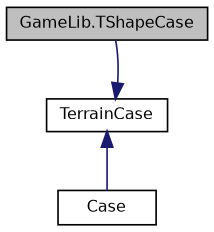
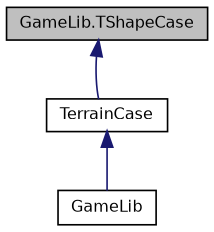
edge "GameLib.TShapeCase" -> "TerrainCase": reversed
node "Case": label "Case" -> "GameLib"
